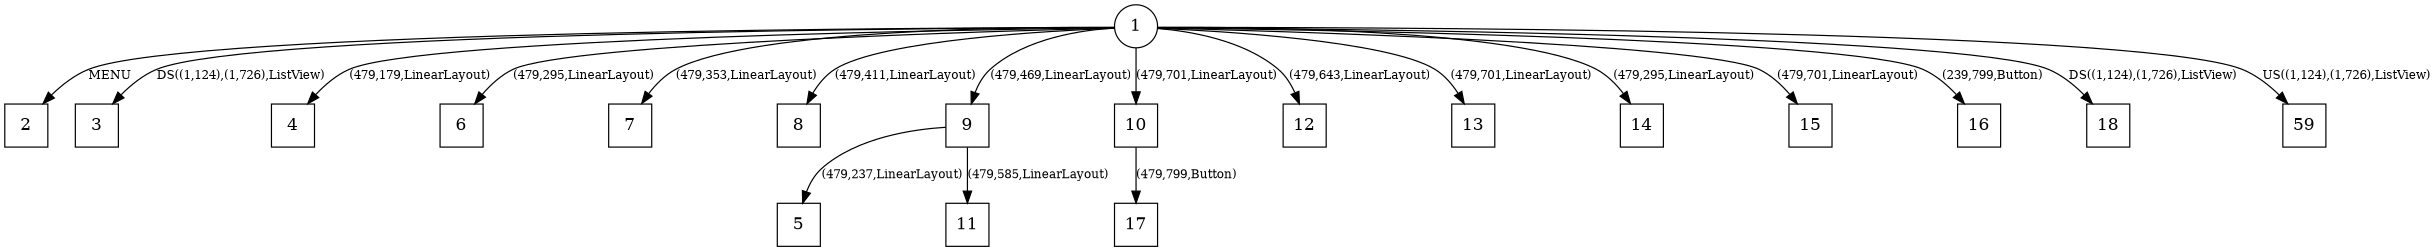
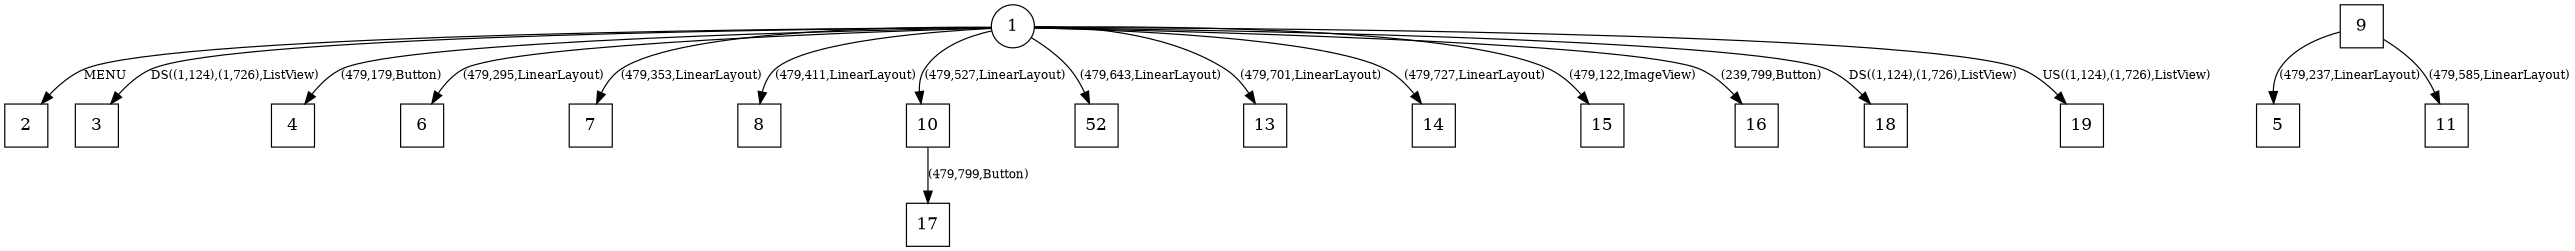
edge "1" -> "9": removed, label "(479,469,LinearLayout)"
edge "1" -> "4": label "(479,179,LinearLayout)" -> "(479,179,Button)"
edge "1" -> "10": label "(479,701,LinearLayout)" -> "(479,527,LinearLayout)"
edge "1" -> "14": label "(479,295,LinearLayout)" -> "(479,727,LinearLayout)"
edge "1" -> "15": label "(479,701,LinearLayout)" -> "(479,122,ImageView)"
node "12": label "12" -> "52"
node "59": label "59" -> "19"
